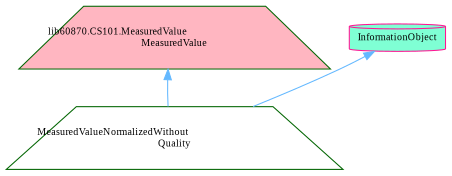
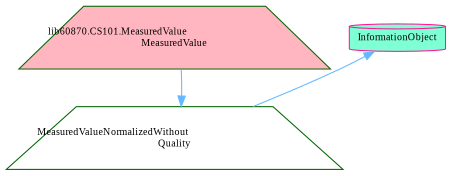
edge "MeasuredValueNormalizedWithout Quality" -> "lib60870.CS101.MeasuredValue MeasuredValue": reversed
